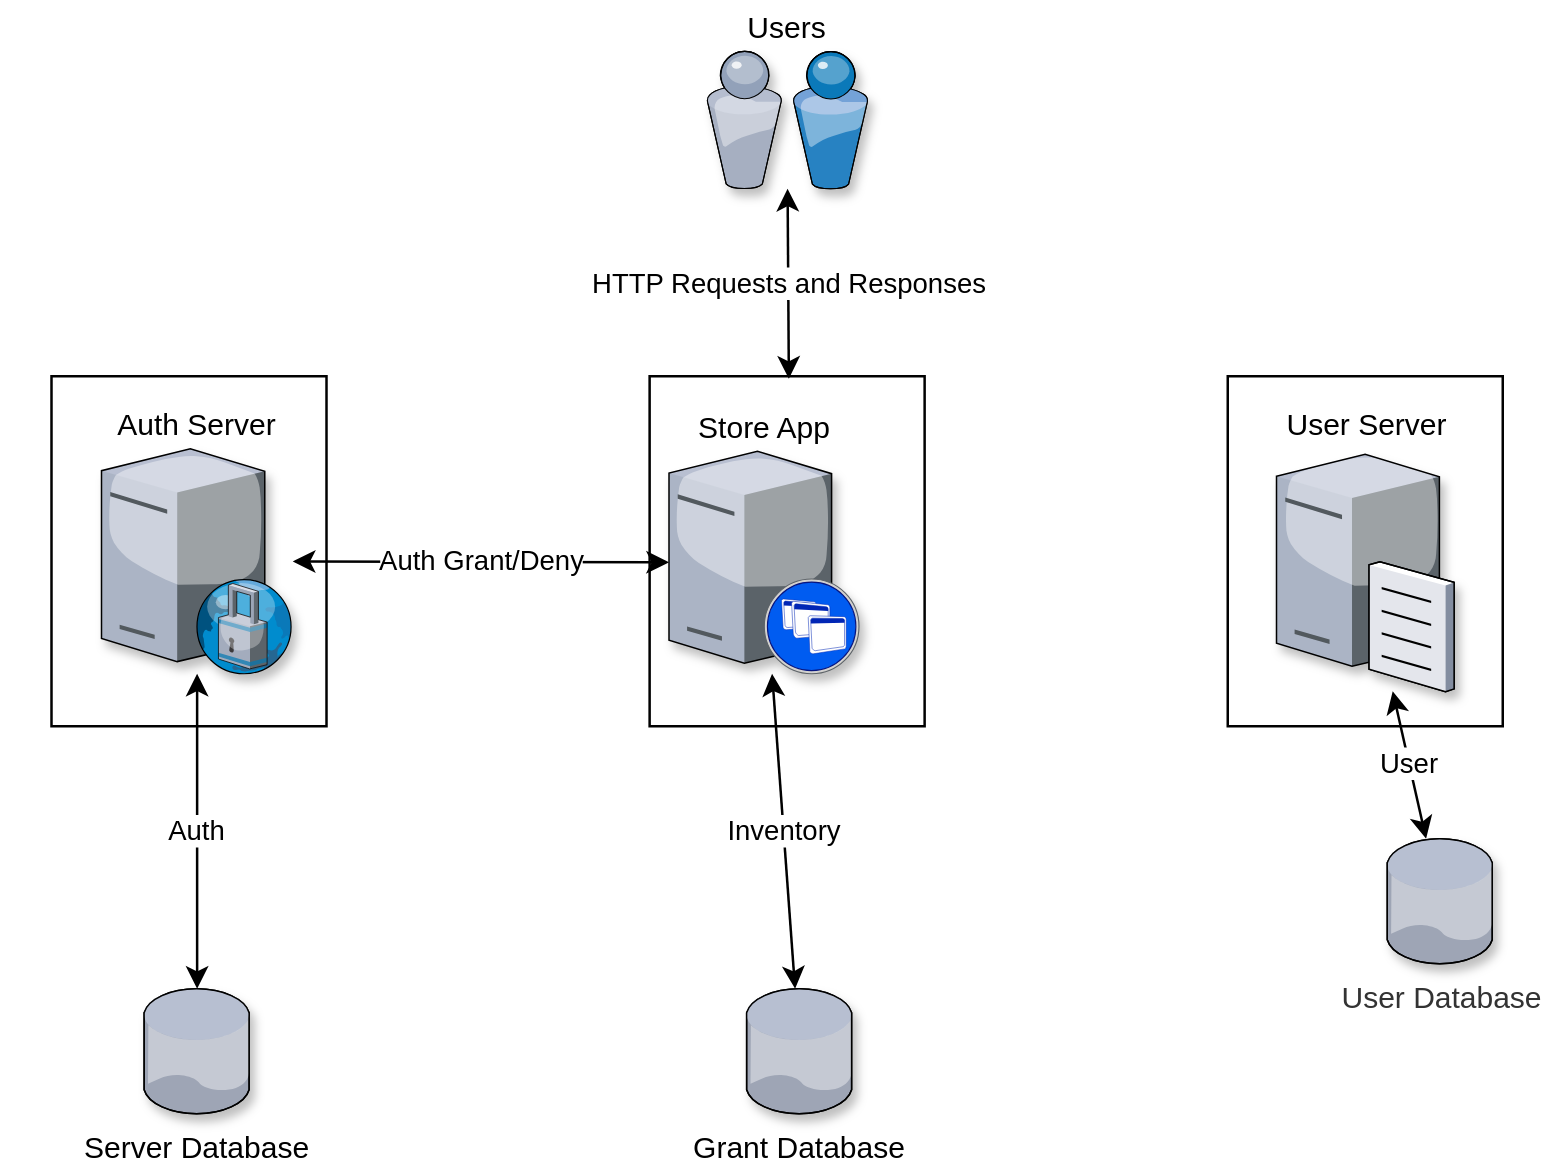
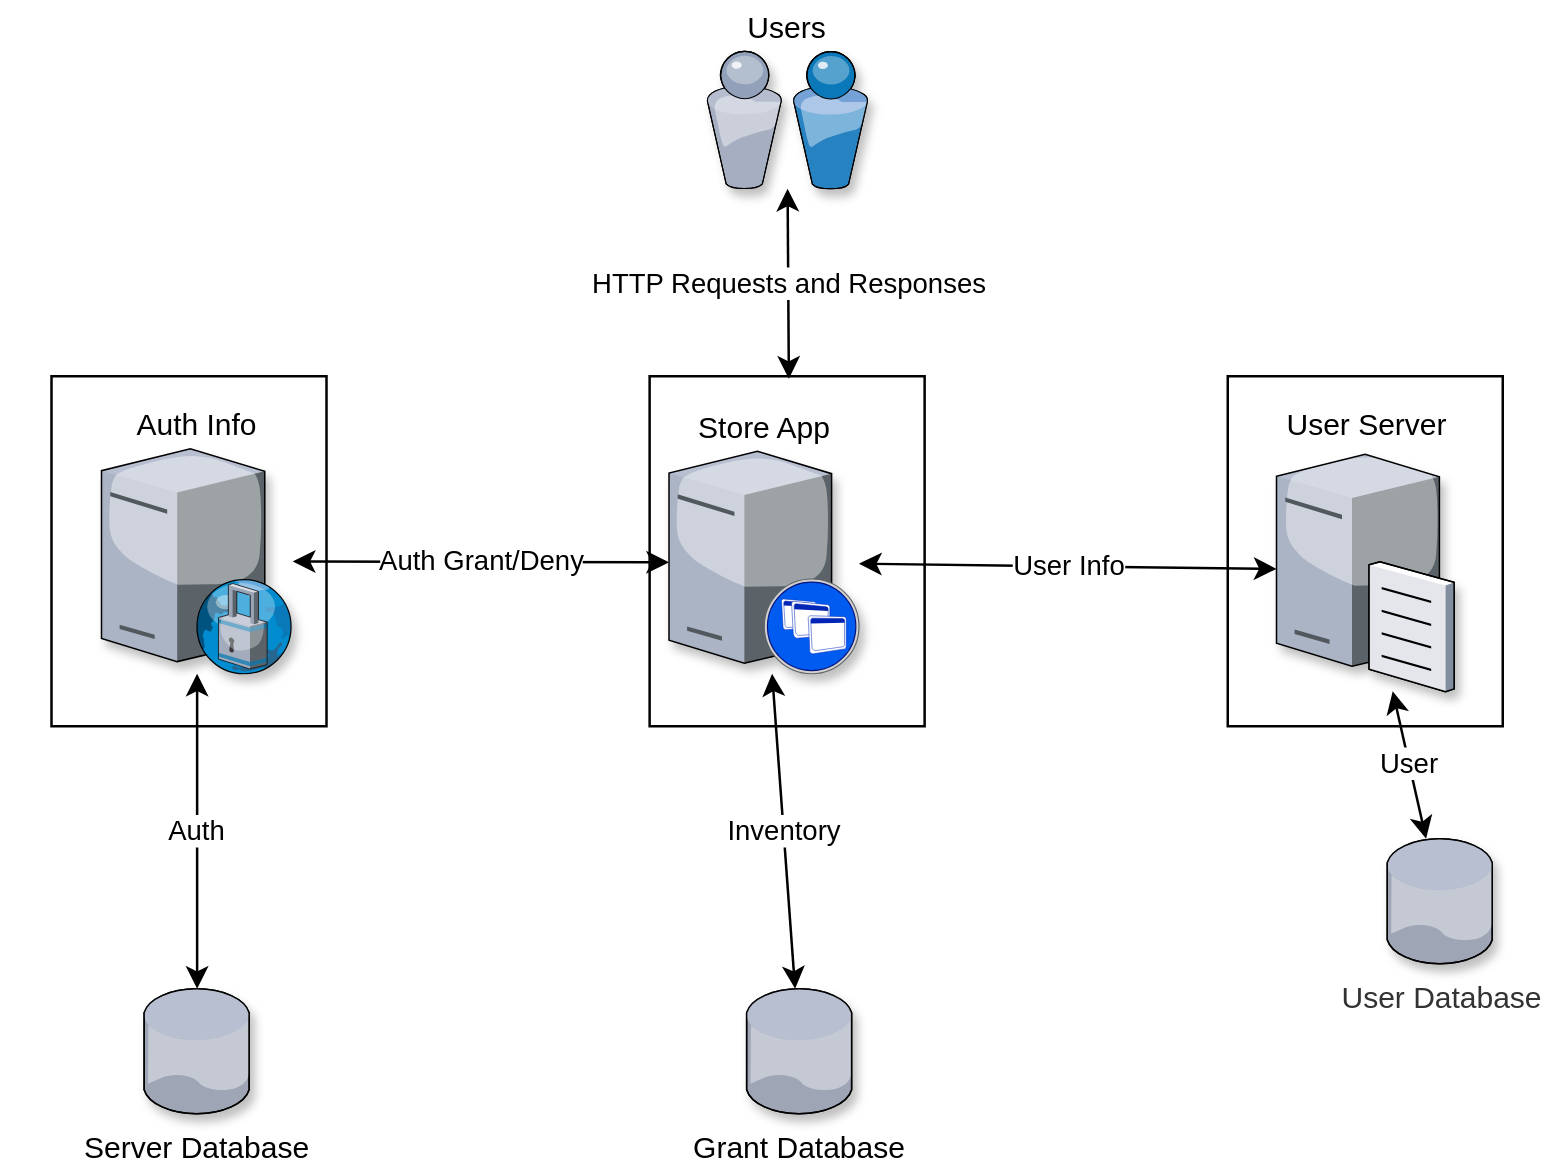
node "Auth Server": label "Auth Server" -> "Auth Info"
edge "Store App" -- "User Server": added, label "User Info"
